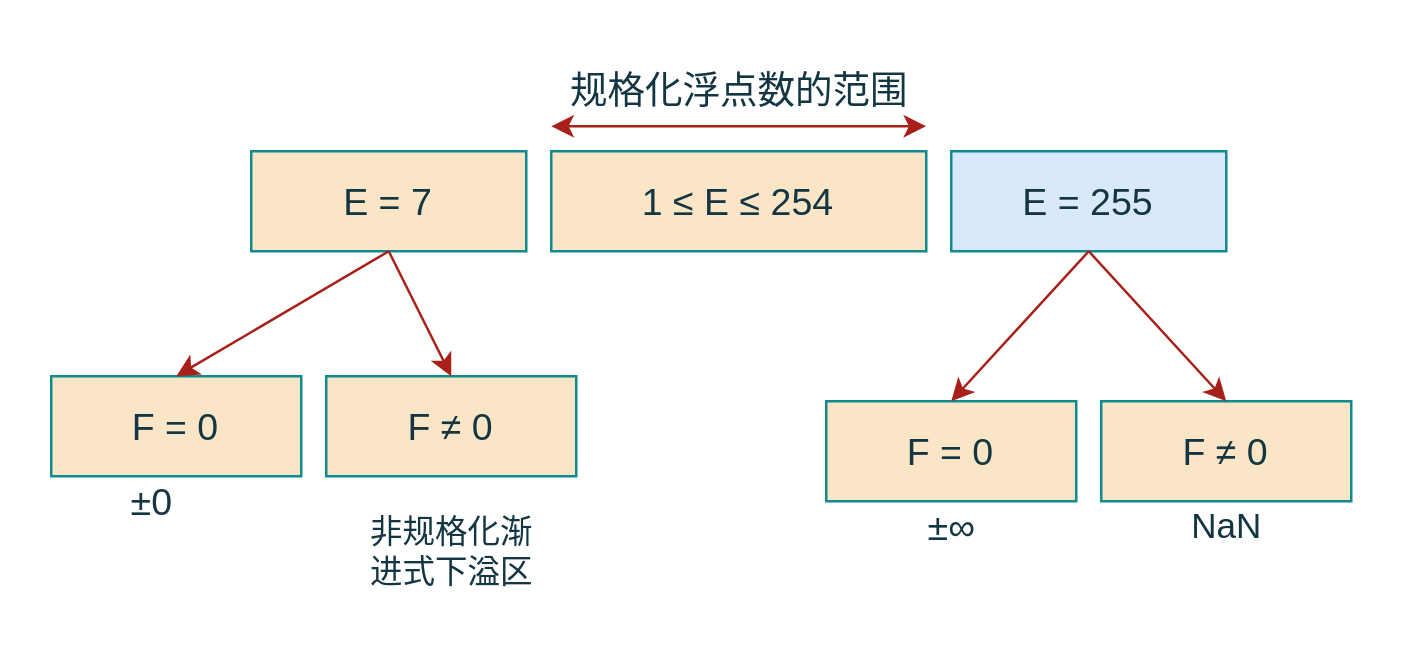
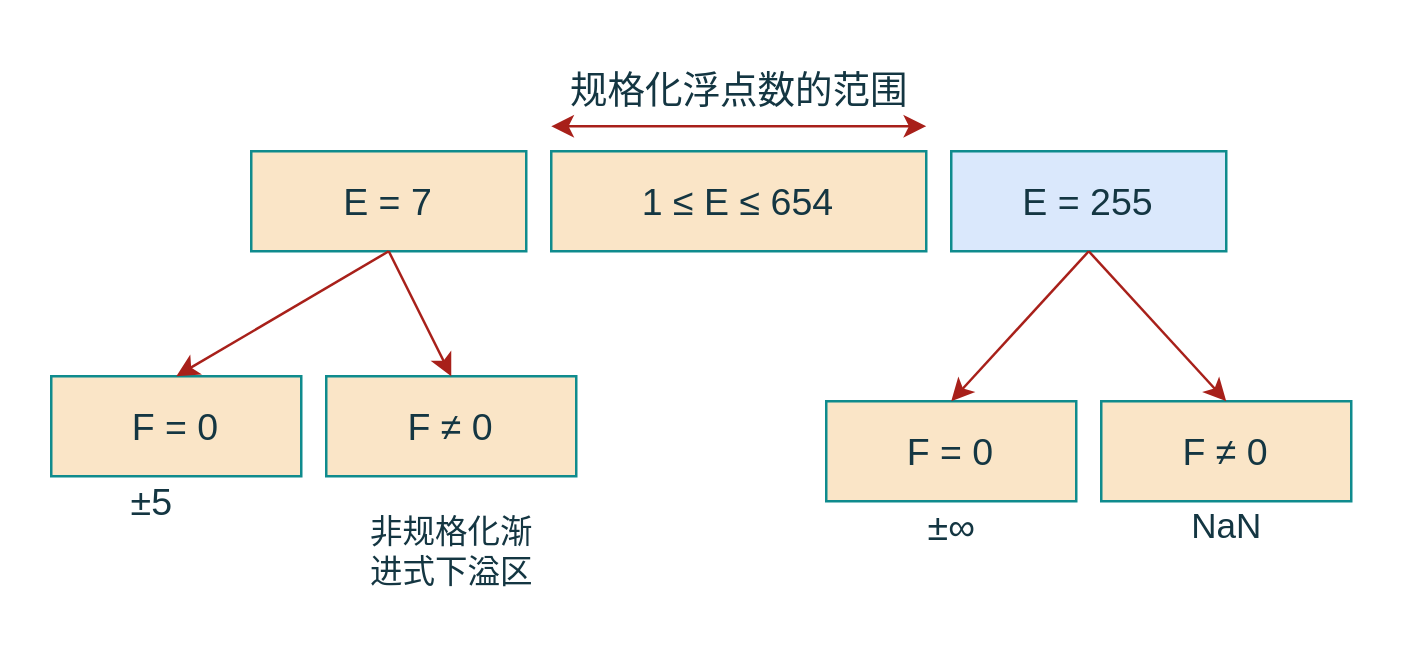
node "1 ≤ E ≤ 254": label "1 ≤ E ≤ 254" -> "1 ≤ E ≤ 654"
node "±0": label "±0" -> "±5"
